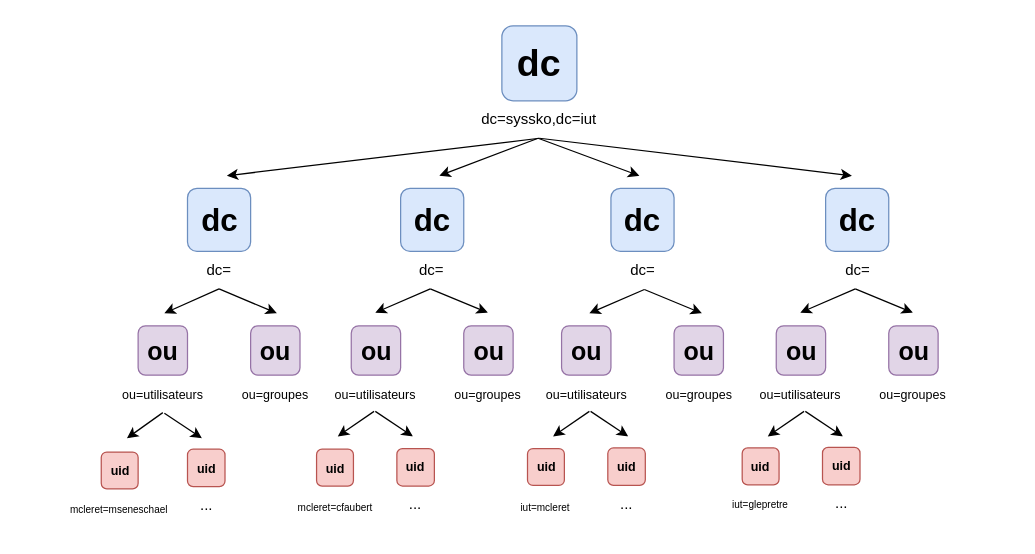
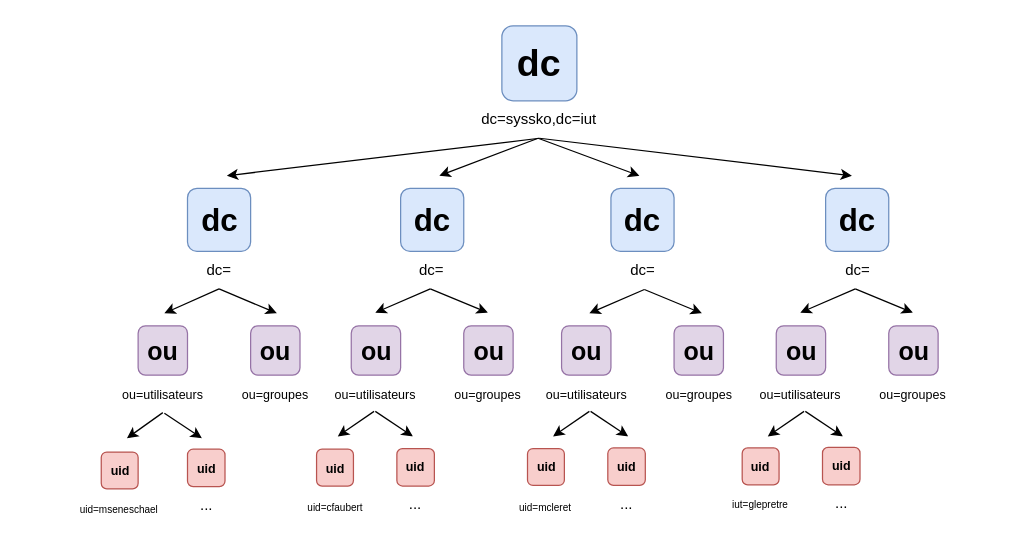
node "mcleret=cfaubert": label "mcleret=cfaubert" -> "uid=cfaubert"
node "iut=mcleret": label "iut=mcleret" -> "uid=mcleret"
node "mcleret=mseneschael": label "mcleret=mseneschael" -> "uid=mseneschael"
